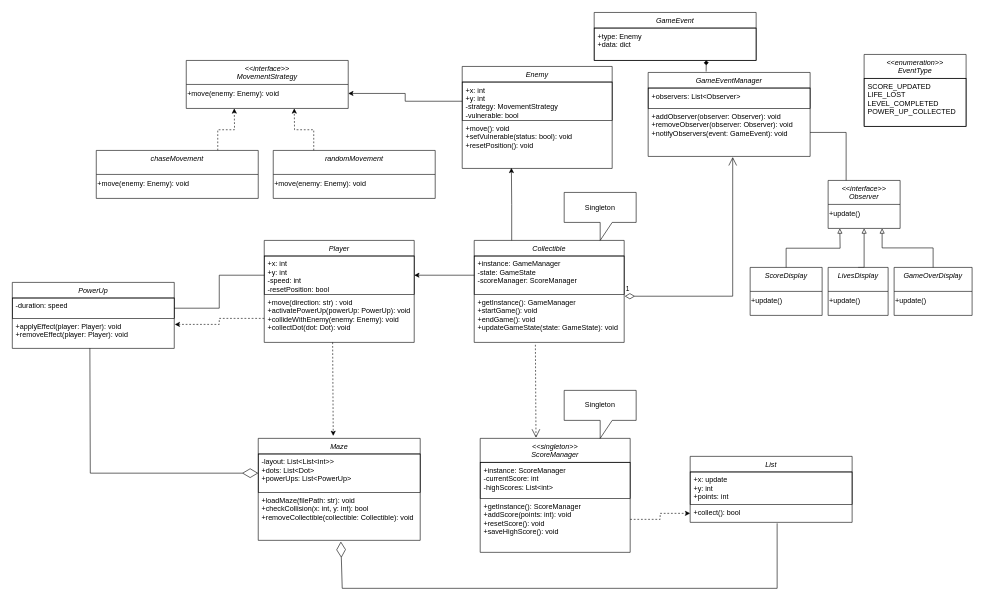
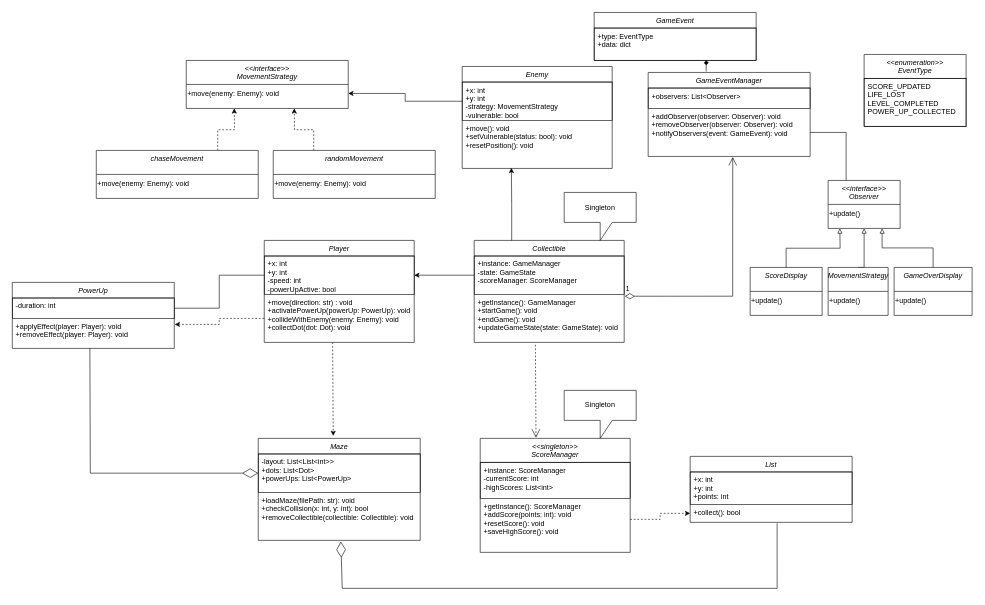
node "+type: Enemy +data: dict": label "+type: Enemy +data: dict" -> "+type: EventType +data: dict"
node "+x: int +y: int -speed: int -resetPosition: bool": label "+x: int +y: int -speed: int -resetPosition: bool" -> "+x: int +y: int -speed: int -powerUpActive: bool"
node "LivesDisplay": label "LivesDisplay" -> "MovementStrategy"
node "-duration: speed": label "-duration: speed" -> "-duration: int"
node "+x: update +y: int +points: int": label "+x: update +y: int +points: int" -> "+x: int +y: int +points: int"
